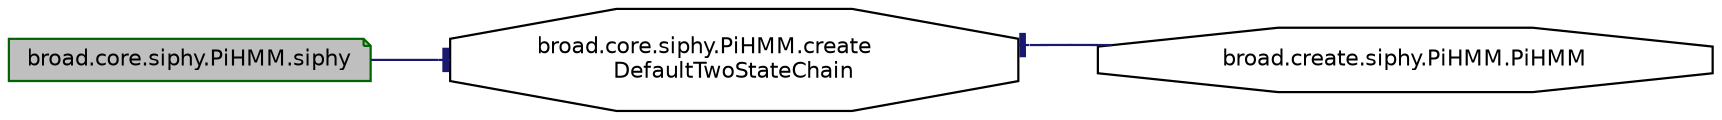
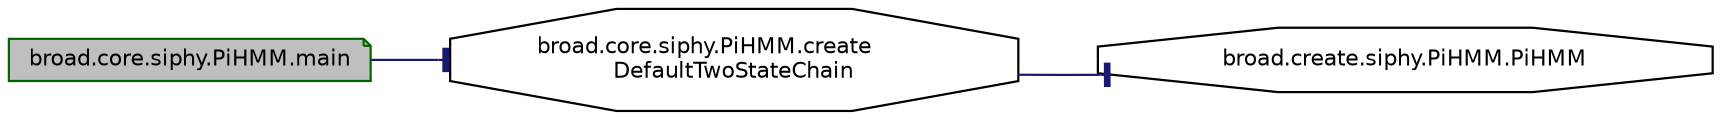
edge "broad.create.siphy.PiHMM.PiHMM" -> "broad.core.siphy.PiHMM.create DefaultTwoStateChain": reversed
node "broad.core.siphy.PiHMM.siphy": label "broad.core.siphy.PiHMM.siphy" -> "broad.core.siphy.PiHMM.main"
